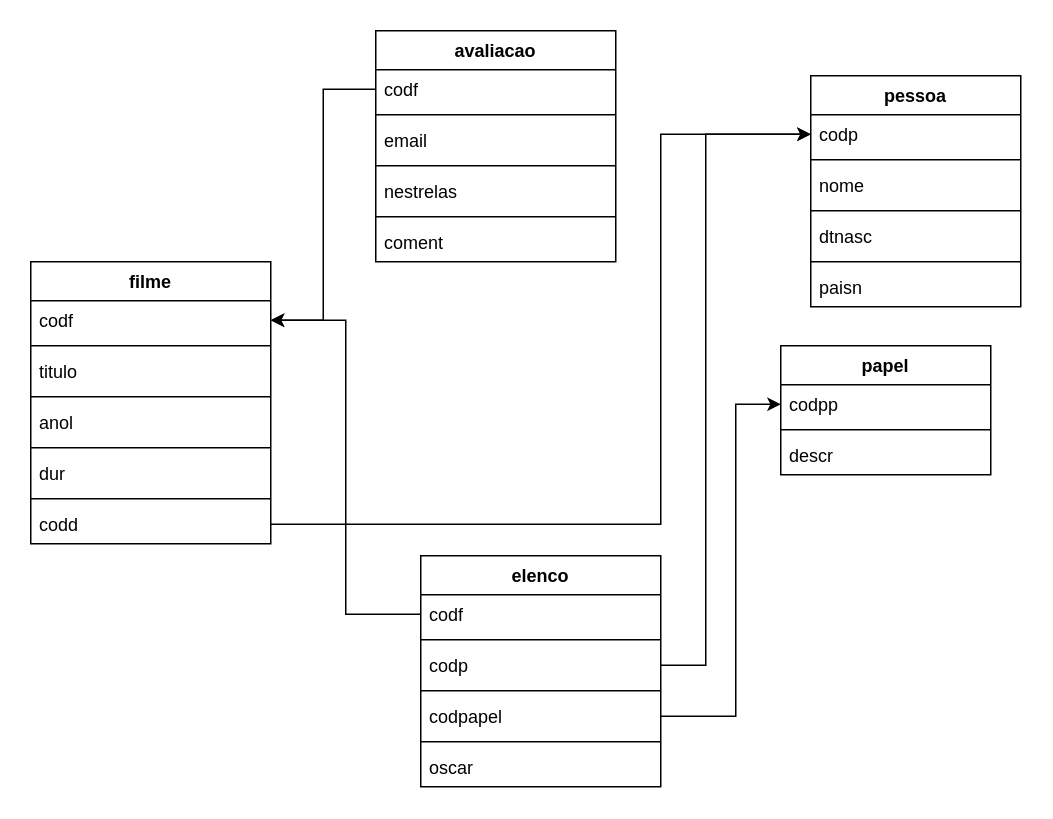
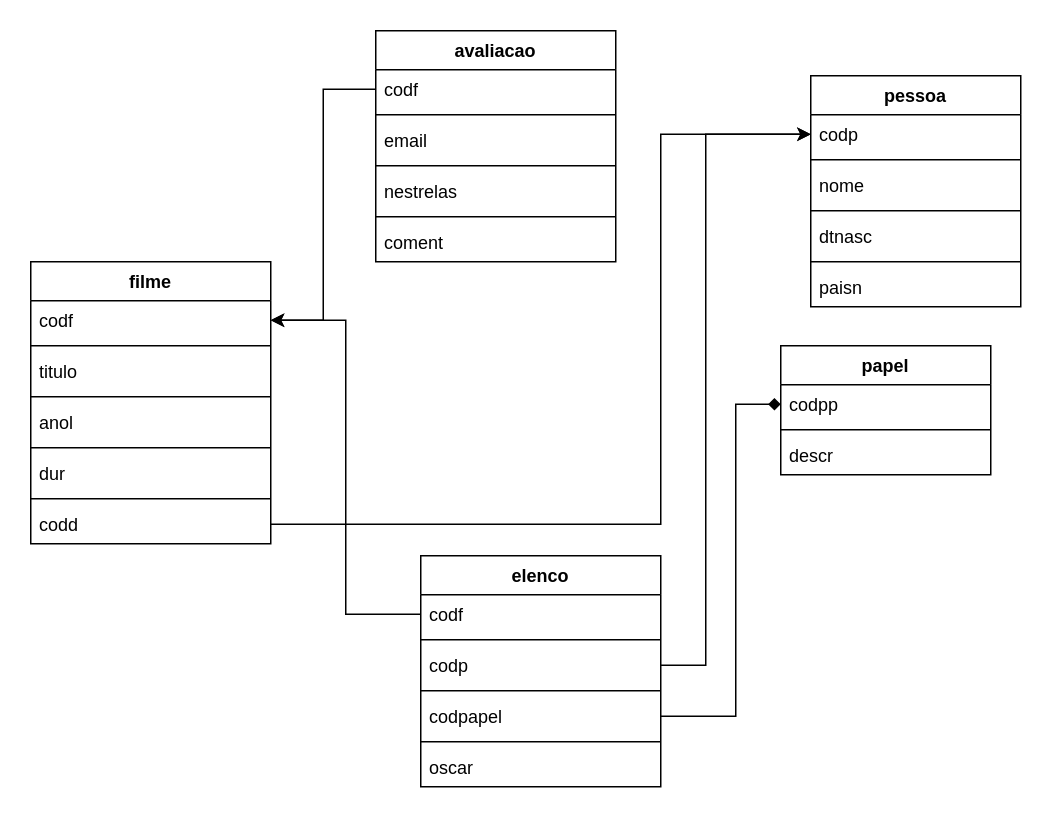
edge "codpapel" -> "codpp": arrowhead classic -> diamond
